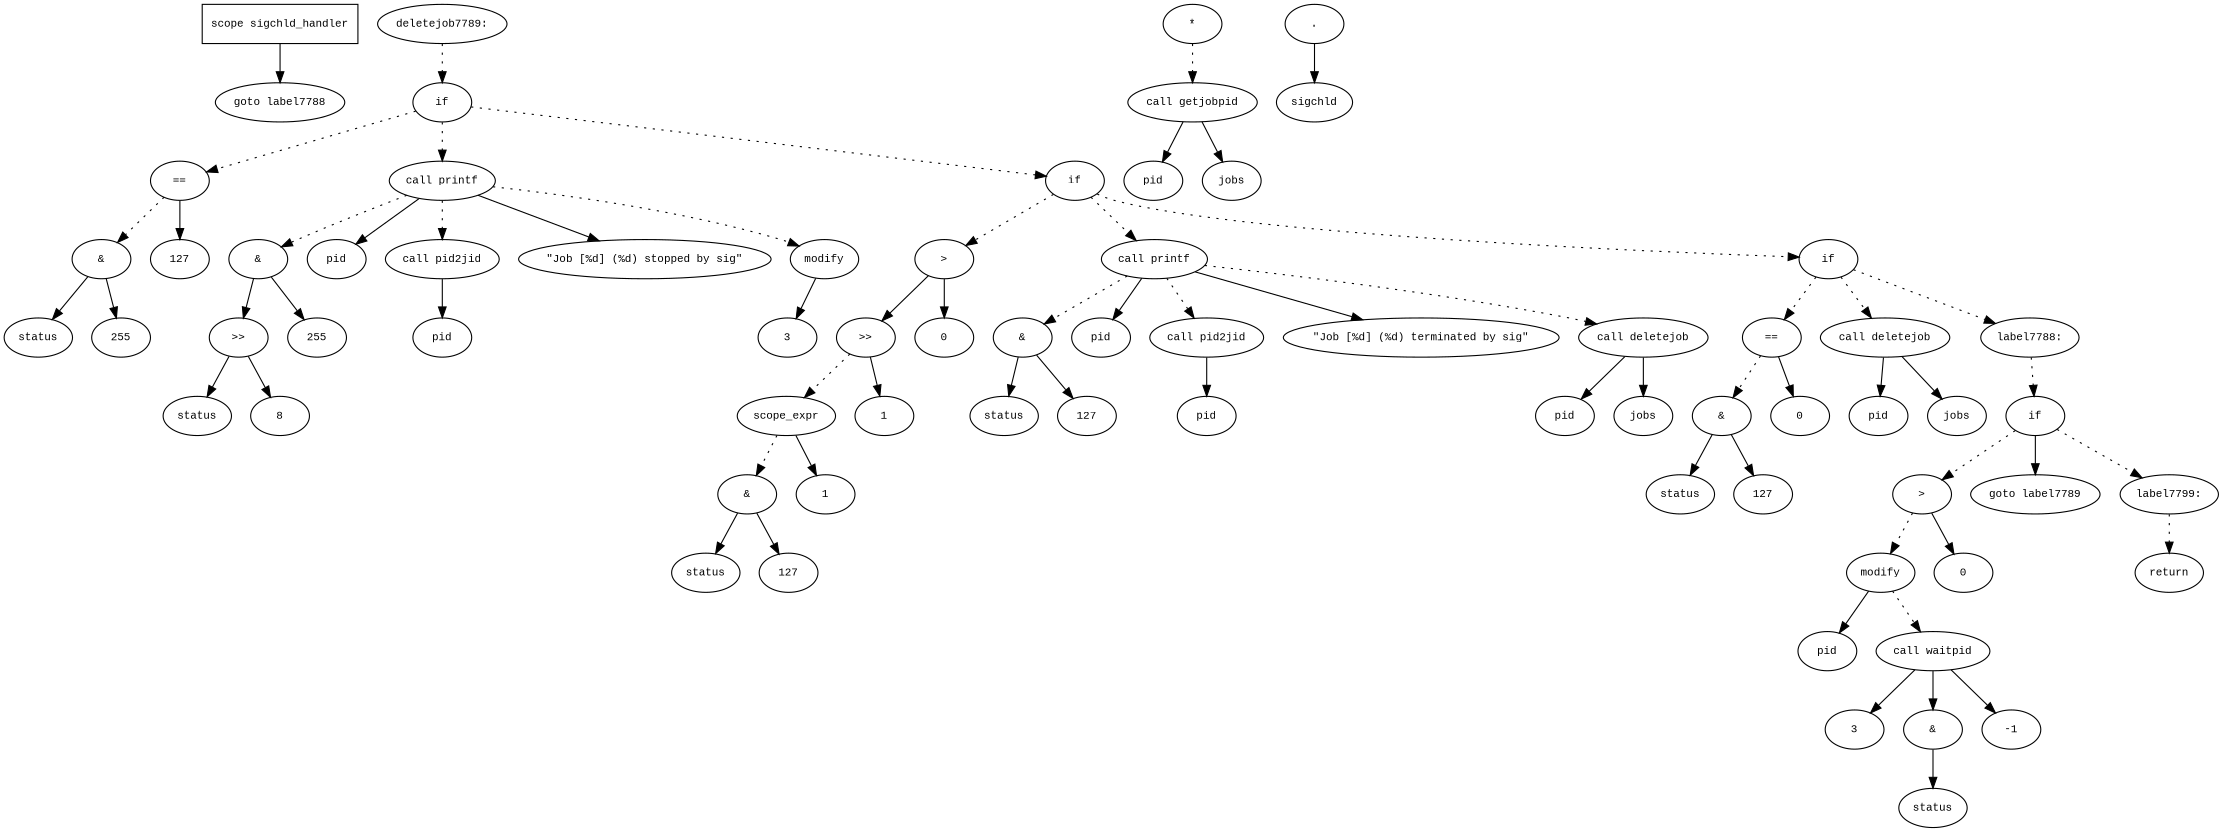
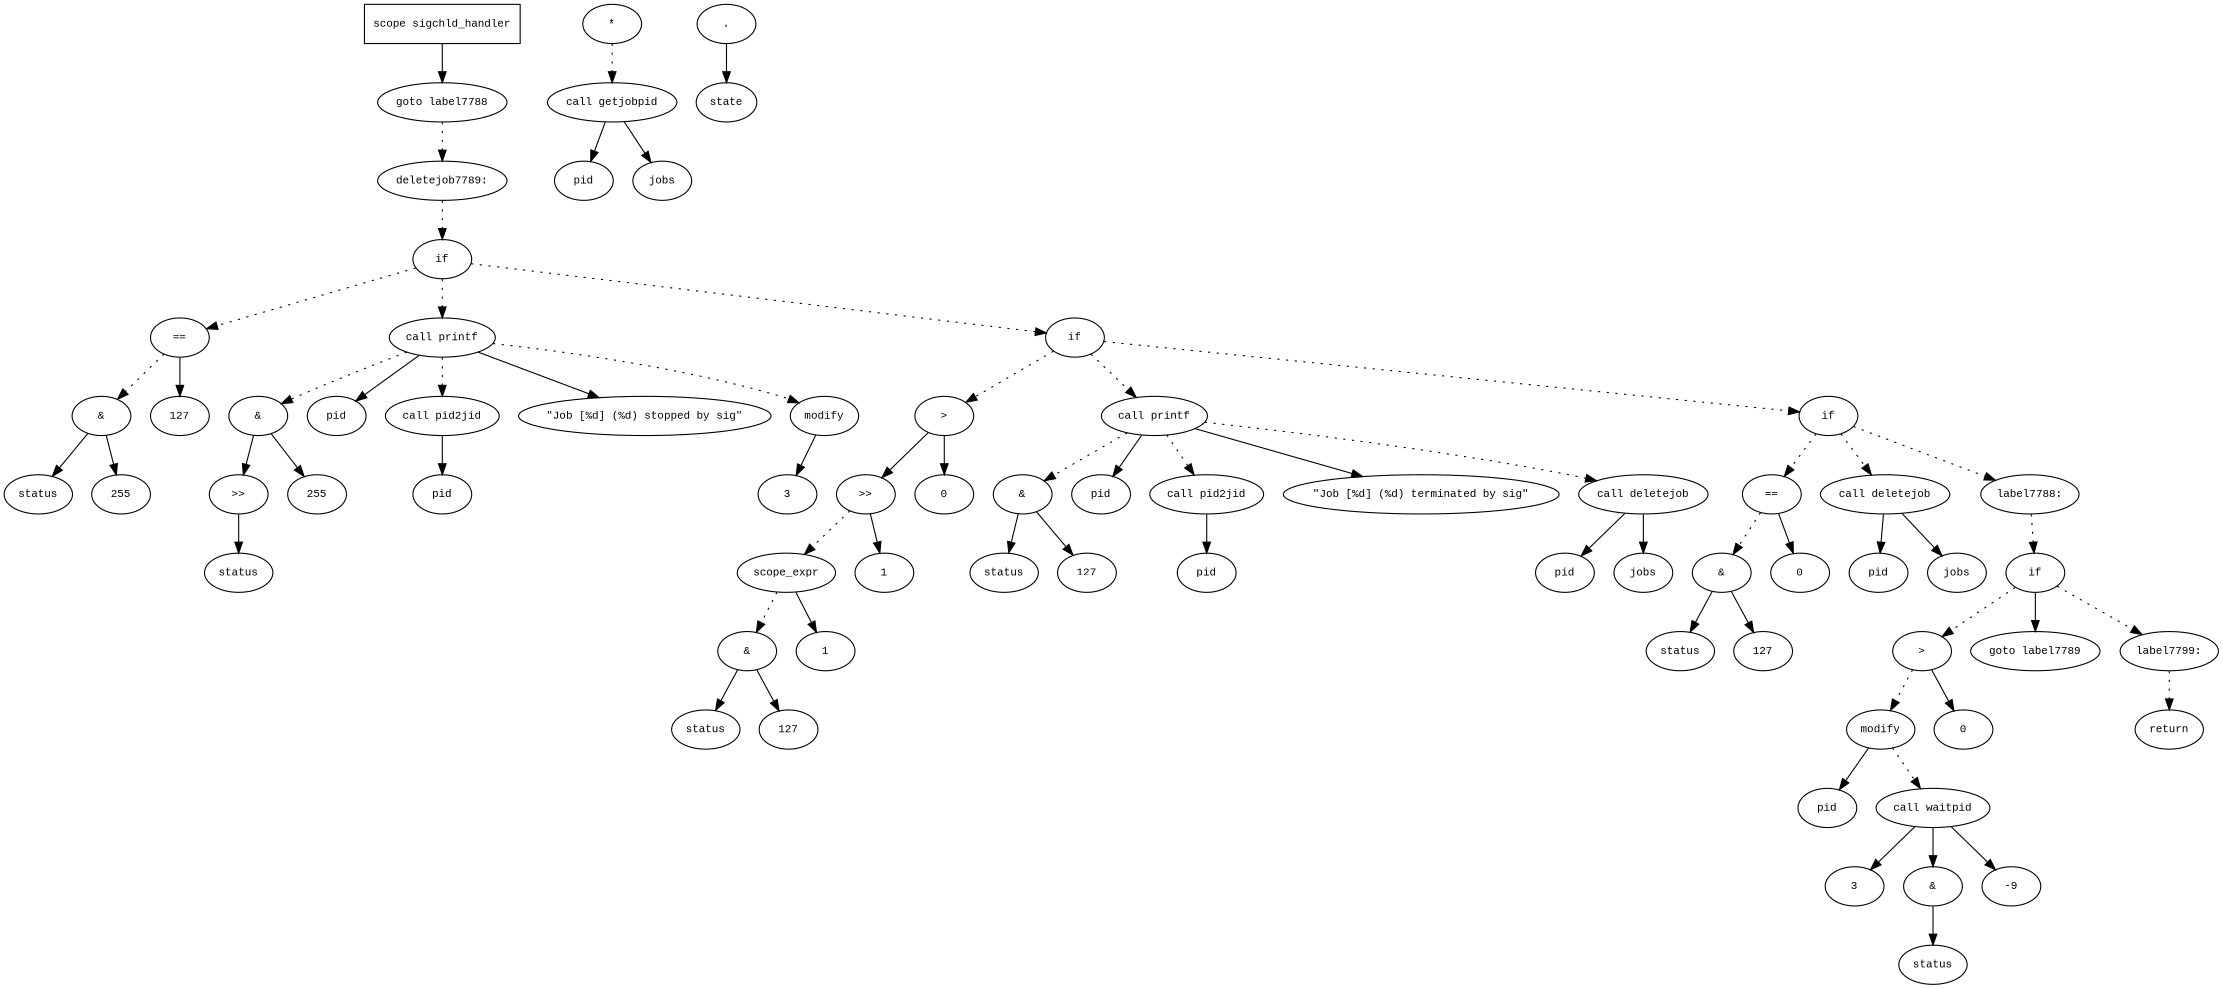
node "sigchld": label "sigchld" -> "state"
edge "goto label7788" -> "deletejob7789:": added
node "8": removed
node "-1": label "-1" -> "-9"
